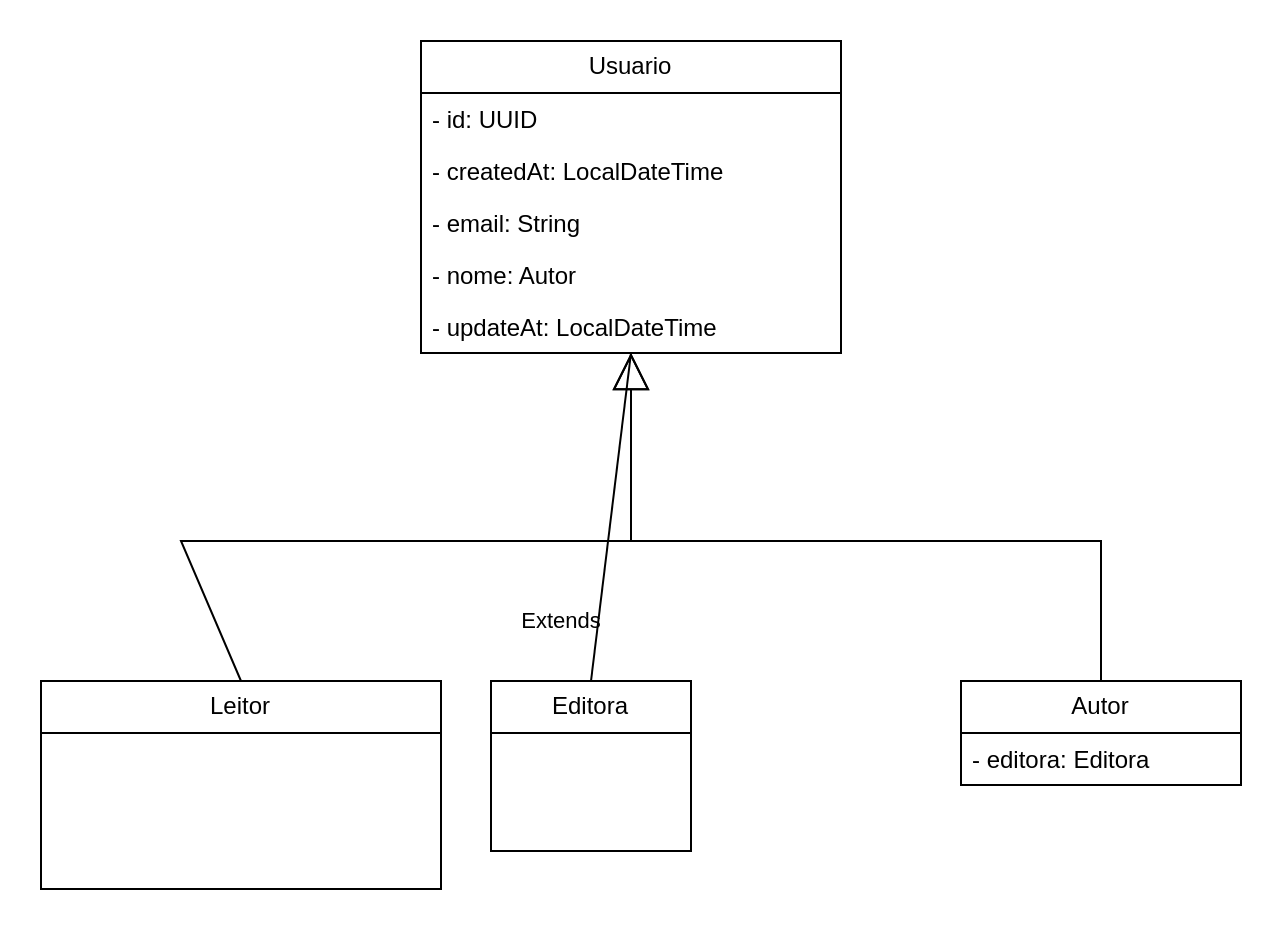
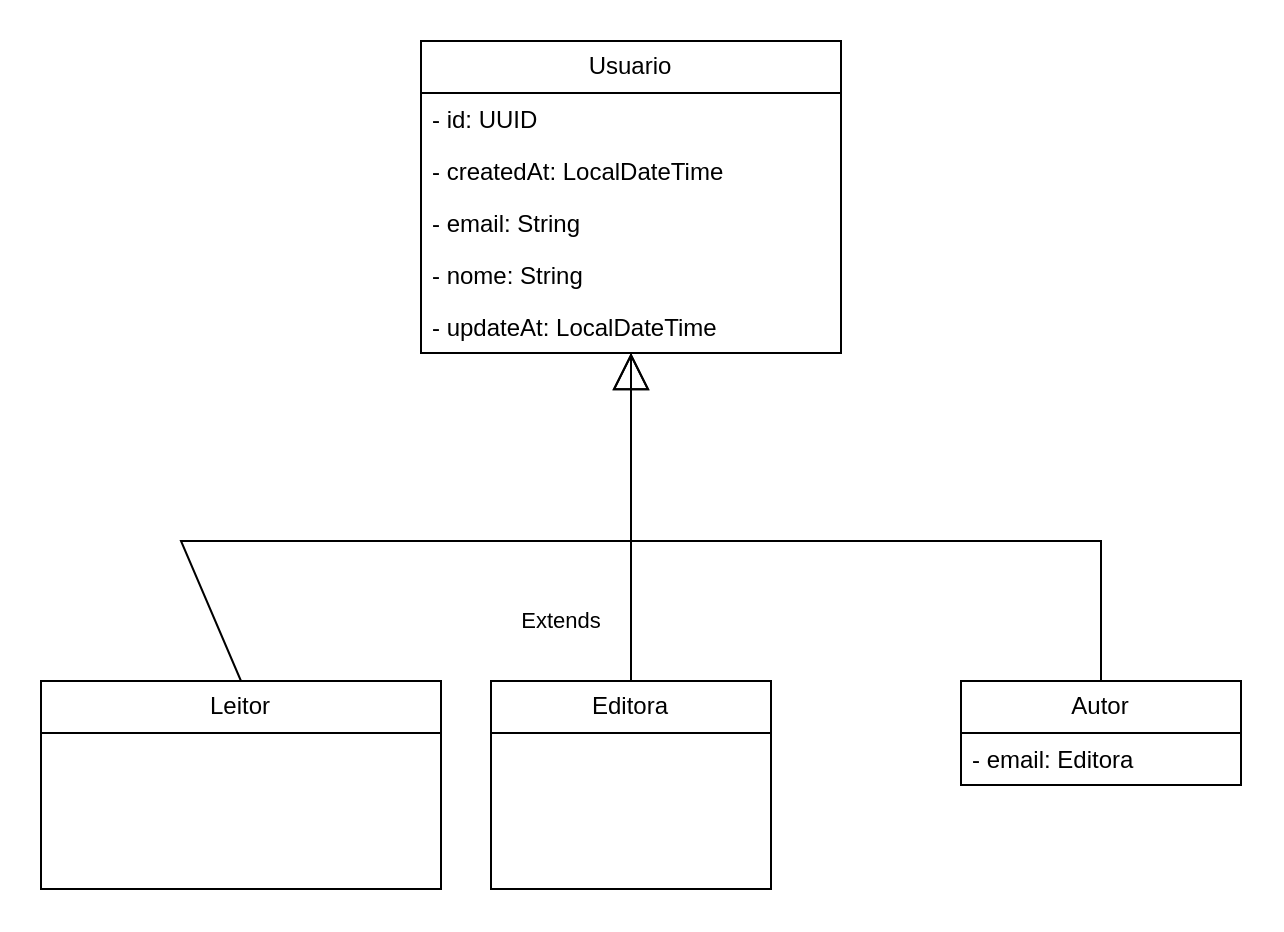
node "- nome: Autor": label "- nome: Autor" -> "- nome: String"
node "- editora: Editora": label "- editora: Editora" -> "- email: Editora"
node "Editora": size 200x170 -> 280x208
